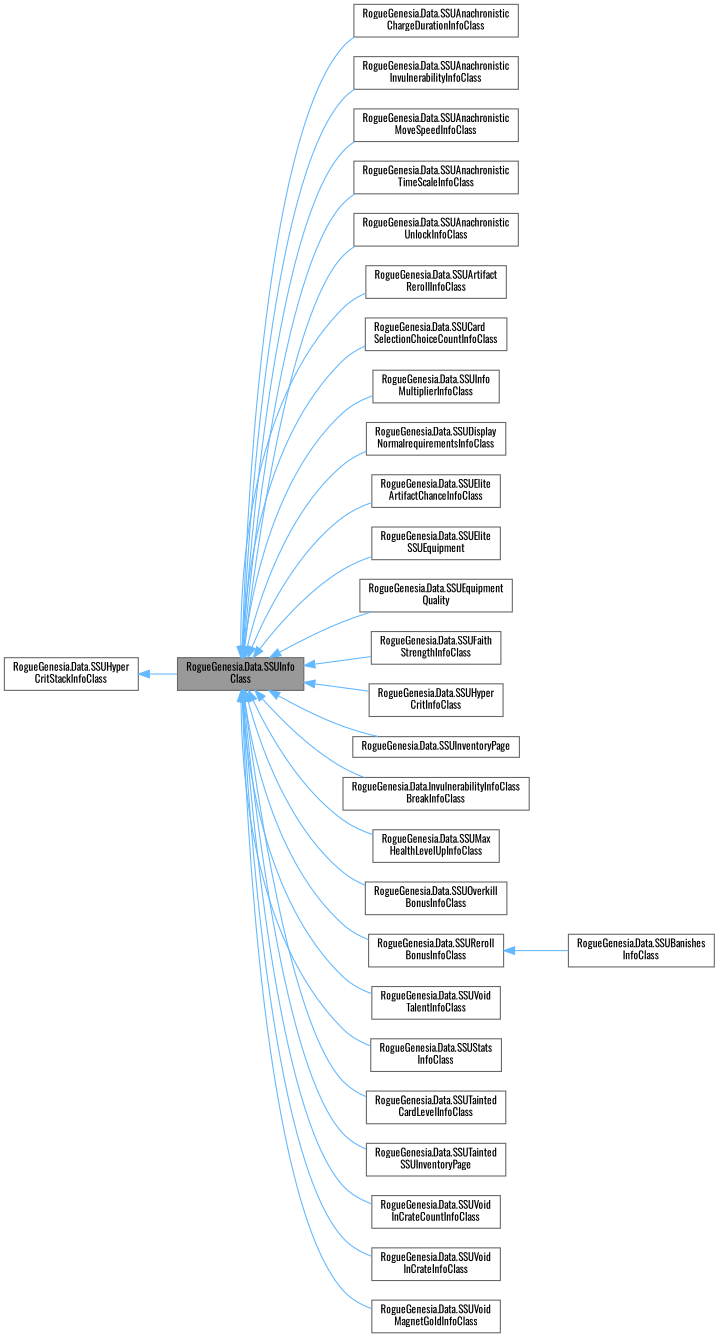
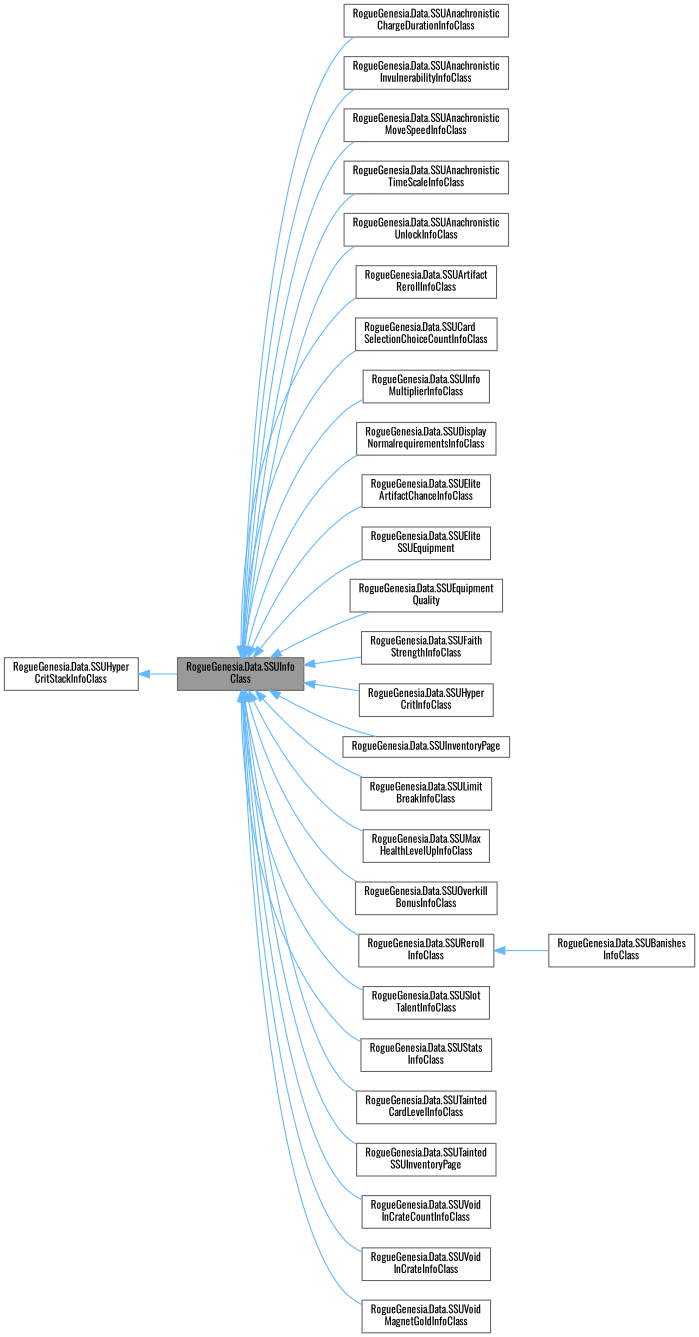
node "RogueGenesia.Data.InvulnerabilityInfoClass BreakInfoClass": label "RogueGenesia.Data.InvulnerabilityInfoClass BreakInfoClass" -> "RogueGenesia.Data.SSULimit BreakInfoClass"
node "RogueGenesia.Data.SSUReroll BonusInfoClass": label "RogueGenesia.Data.SSUReroll BonusInfoClass" -> "RogueGenesia.Data.SSUReroll InfoClass"
node "RogueGenesia.Data.SSUVoid TalentInfoClass": label "RogueGenesia.Data.SSUVoid TalentInfoClass" -> "RogueGenesia.Data.SSUSlot TalentInfoClass"
